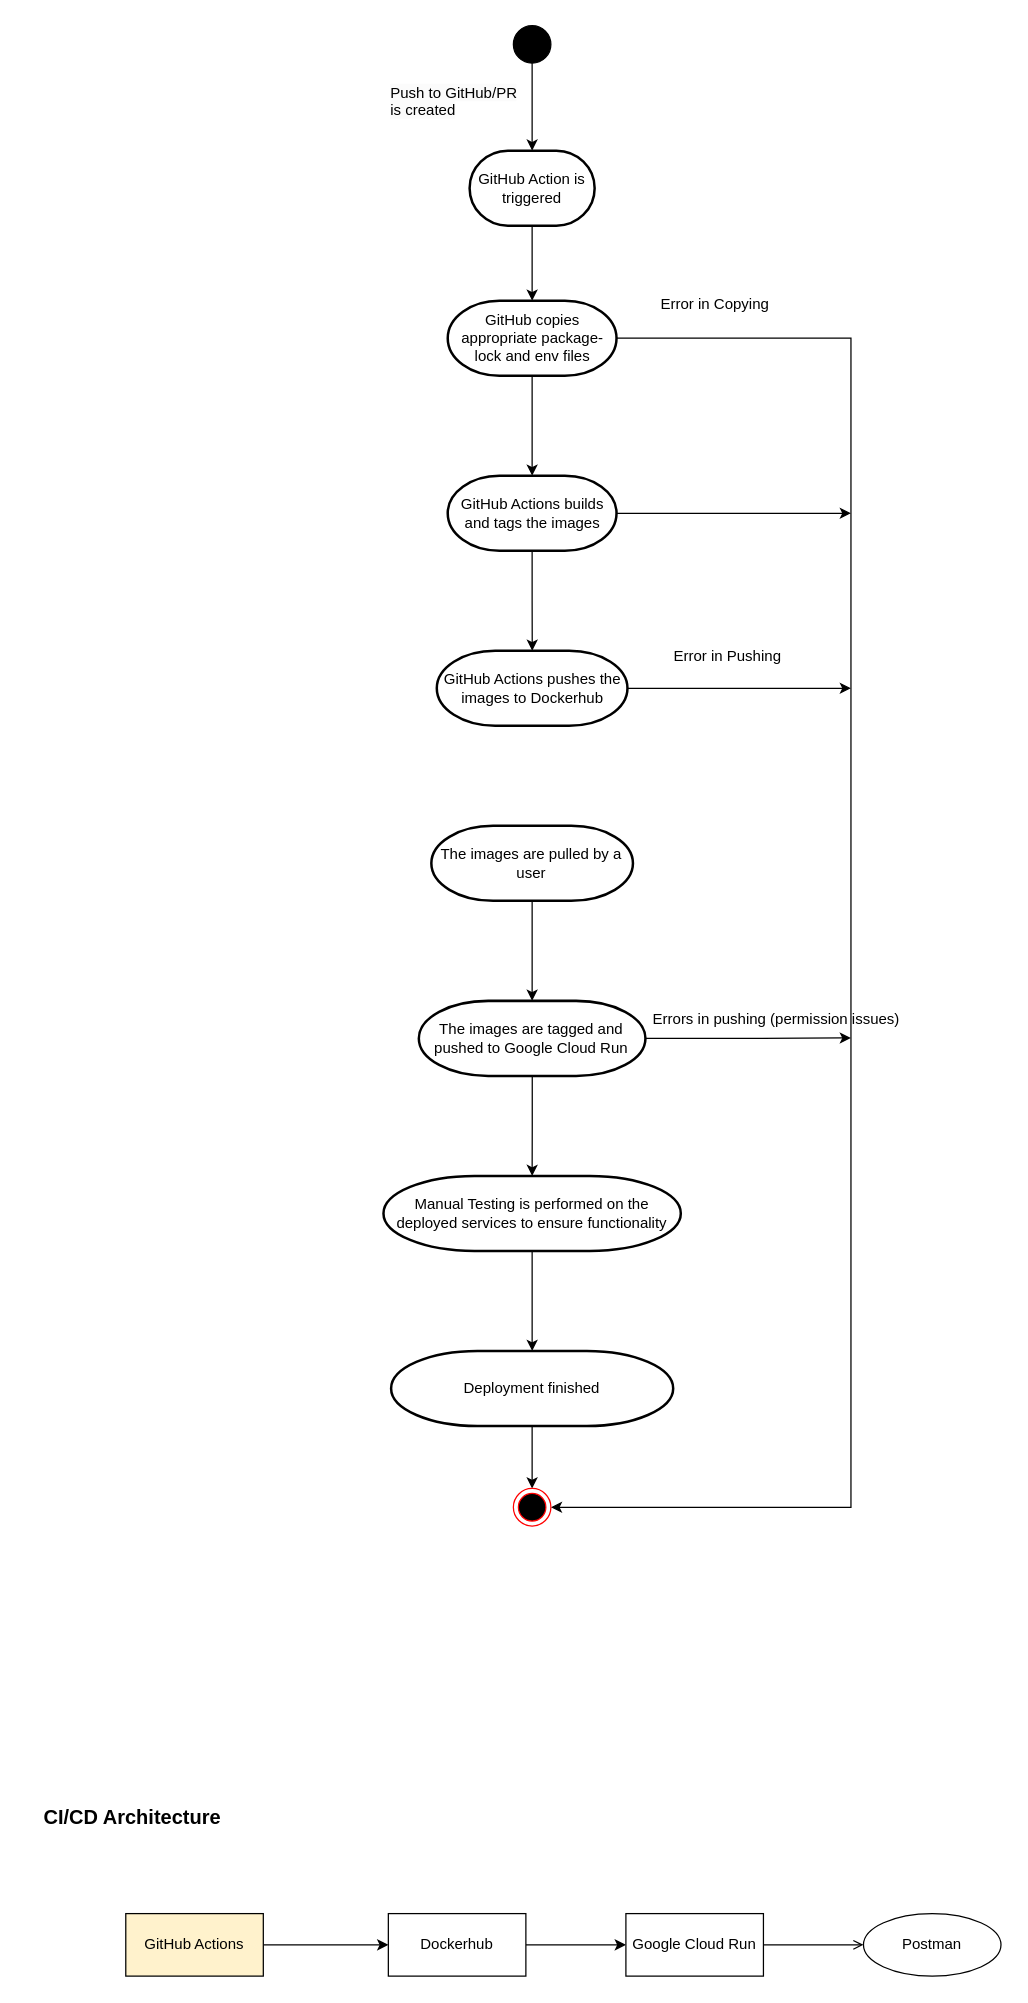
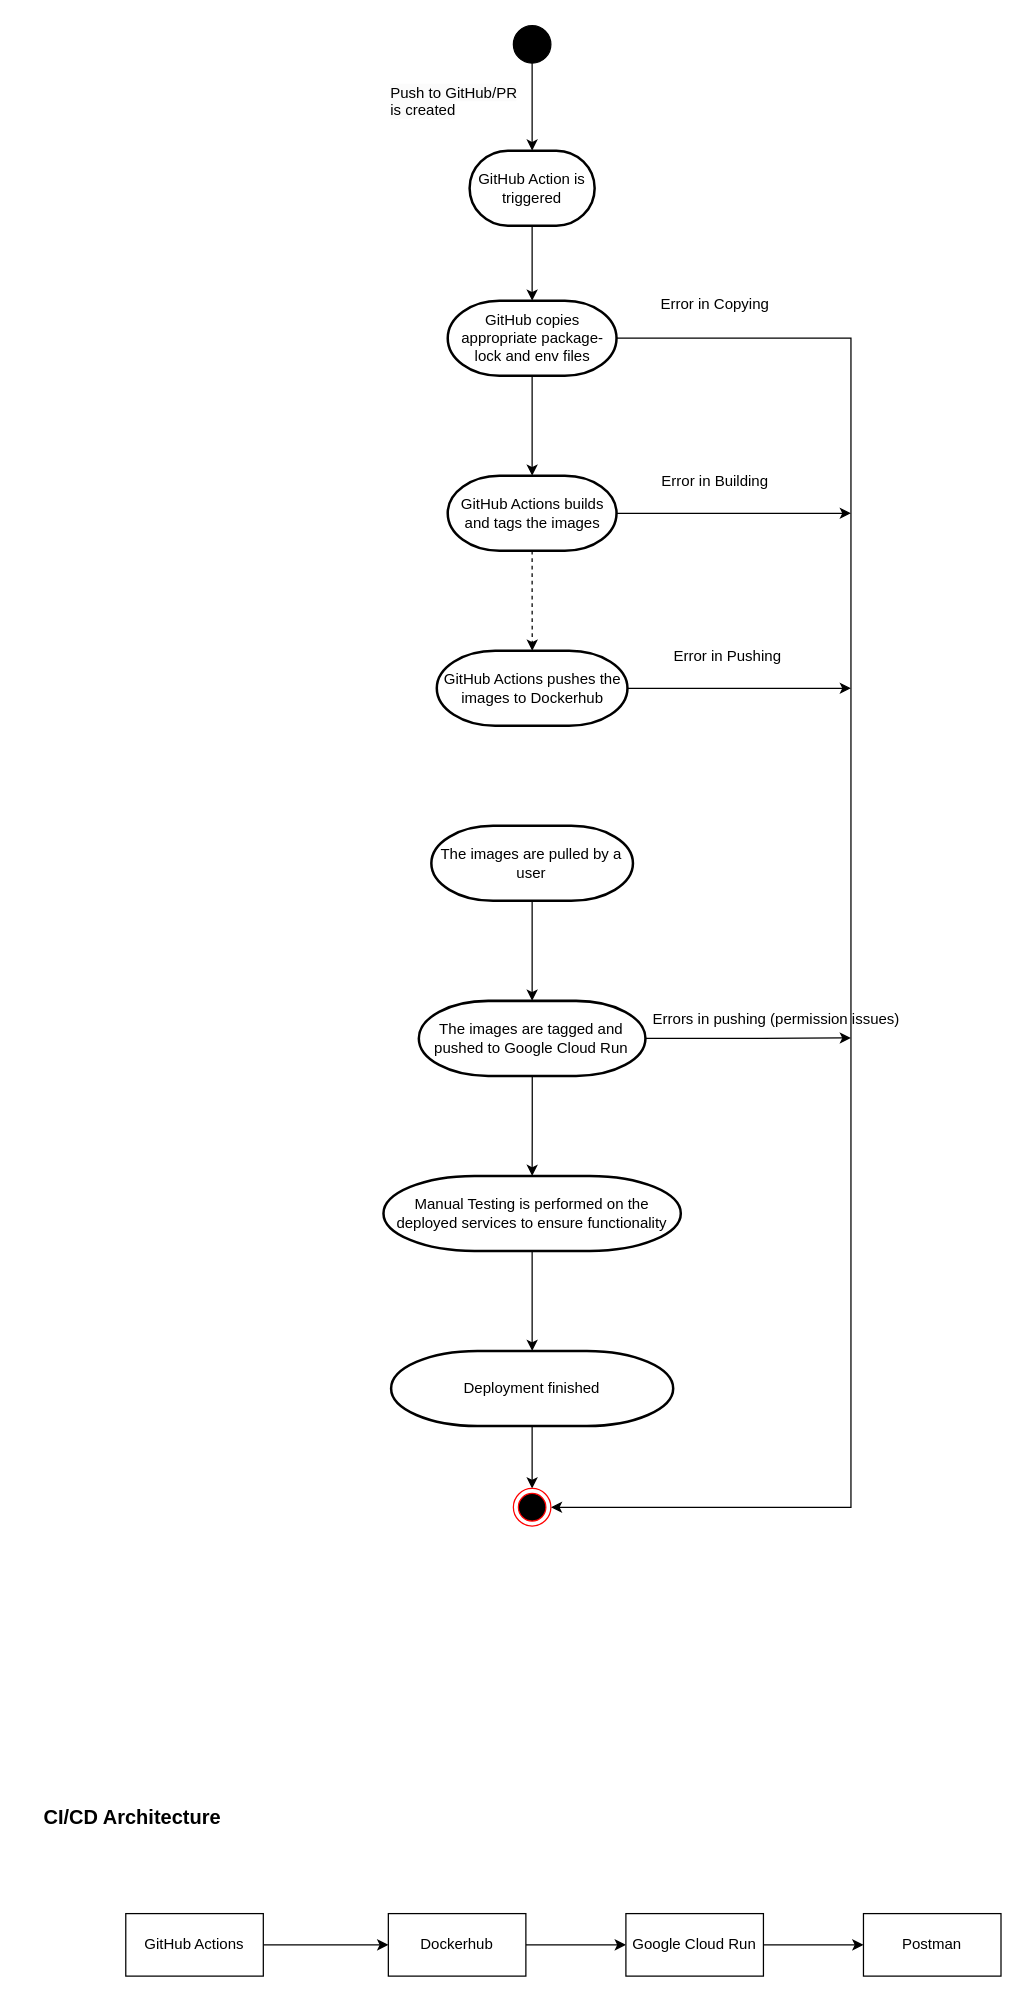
node "Error in Building": added
edge "GitHub Actions builds and tags the images" -> "GitHub Actions pushes the images to Dockerhub": style solid -> dashed
node "GitHub Actions": fillcolor #fff2cc -> #ffffff
edge "Google Cloud Run" -> "Postman": arrowhead open -> classic
node "Postman": shape ellipse -> rectangle
